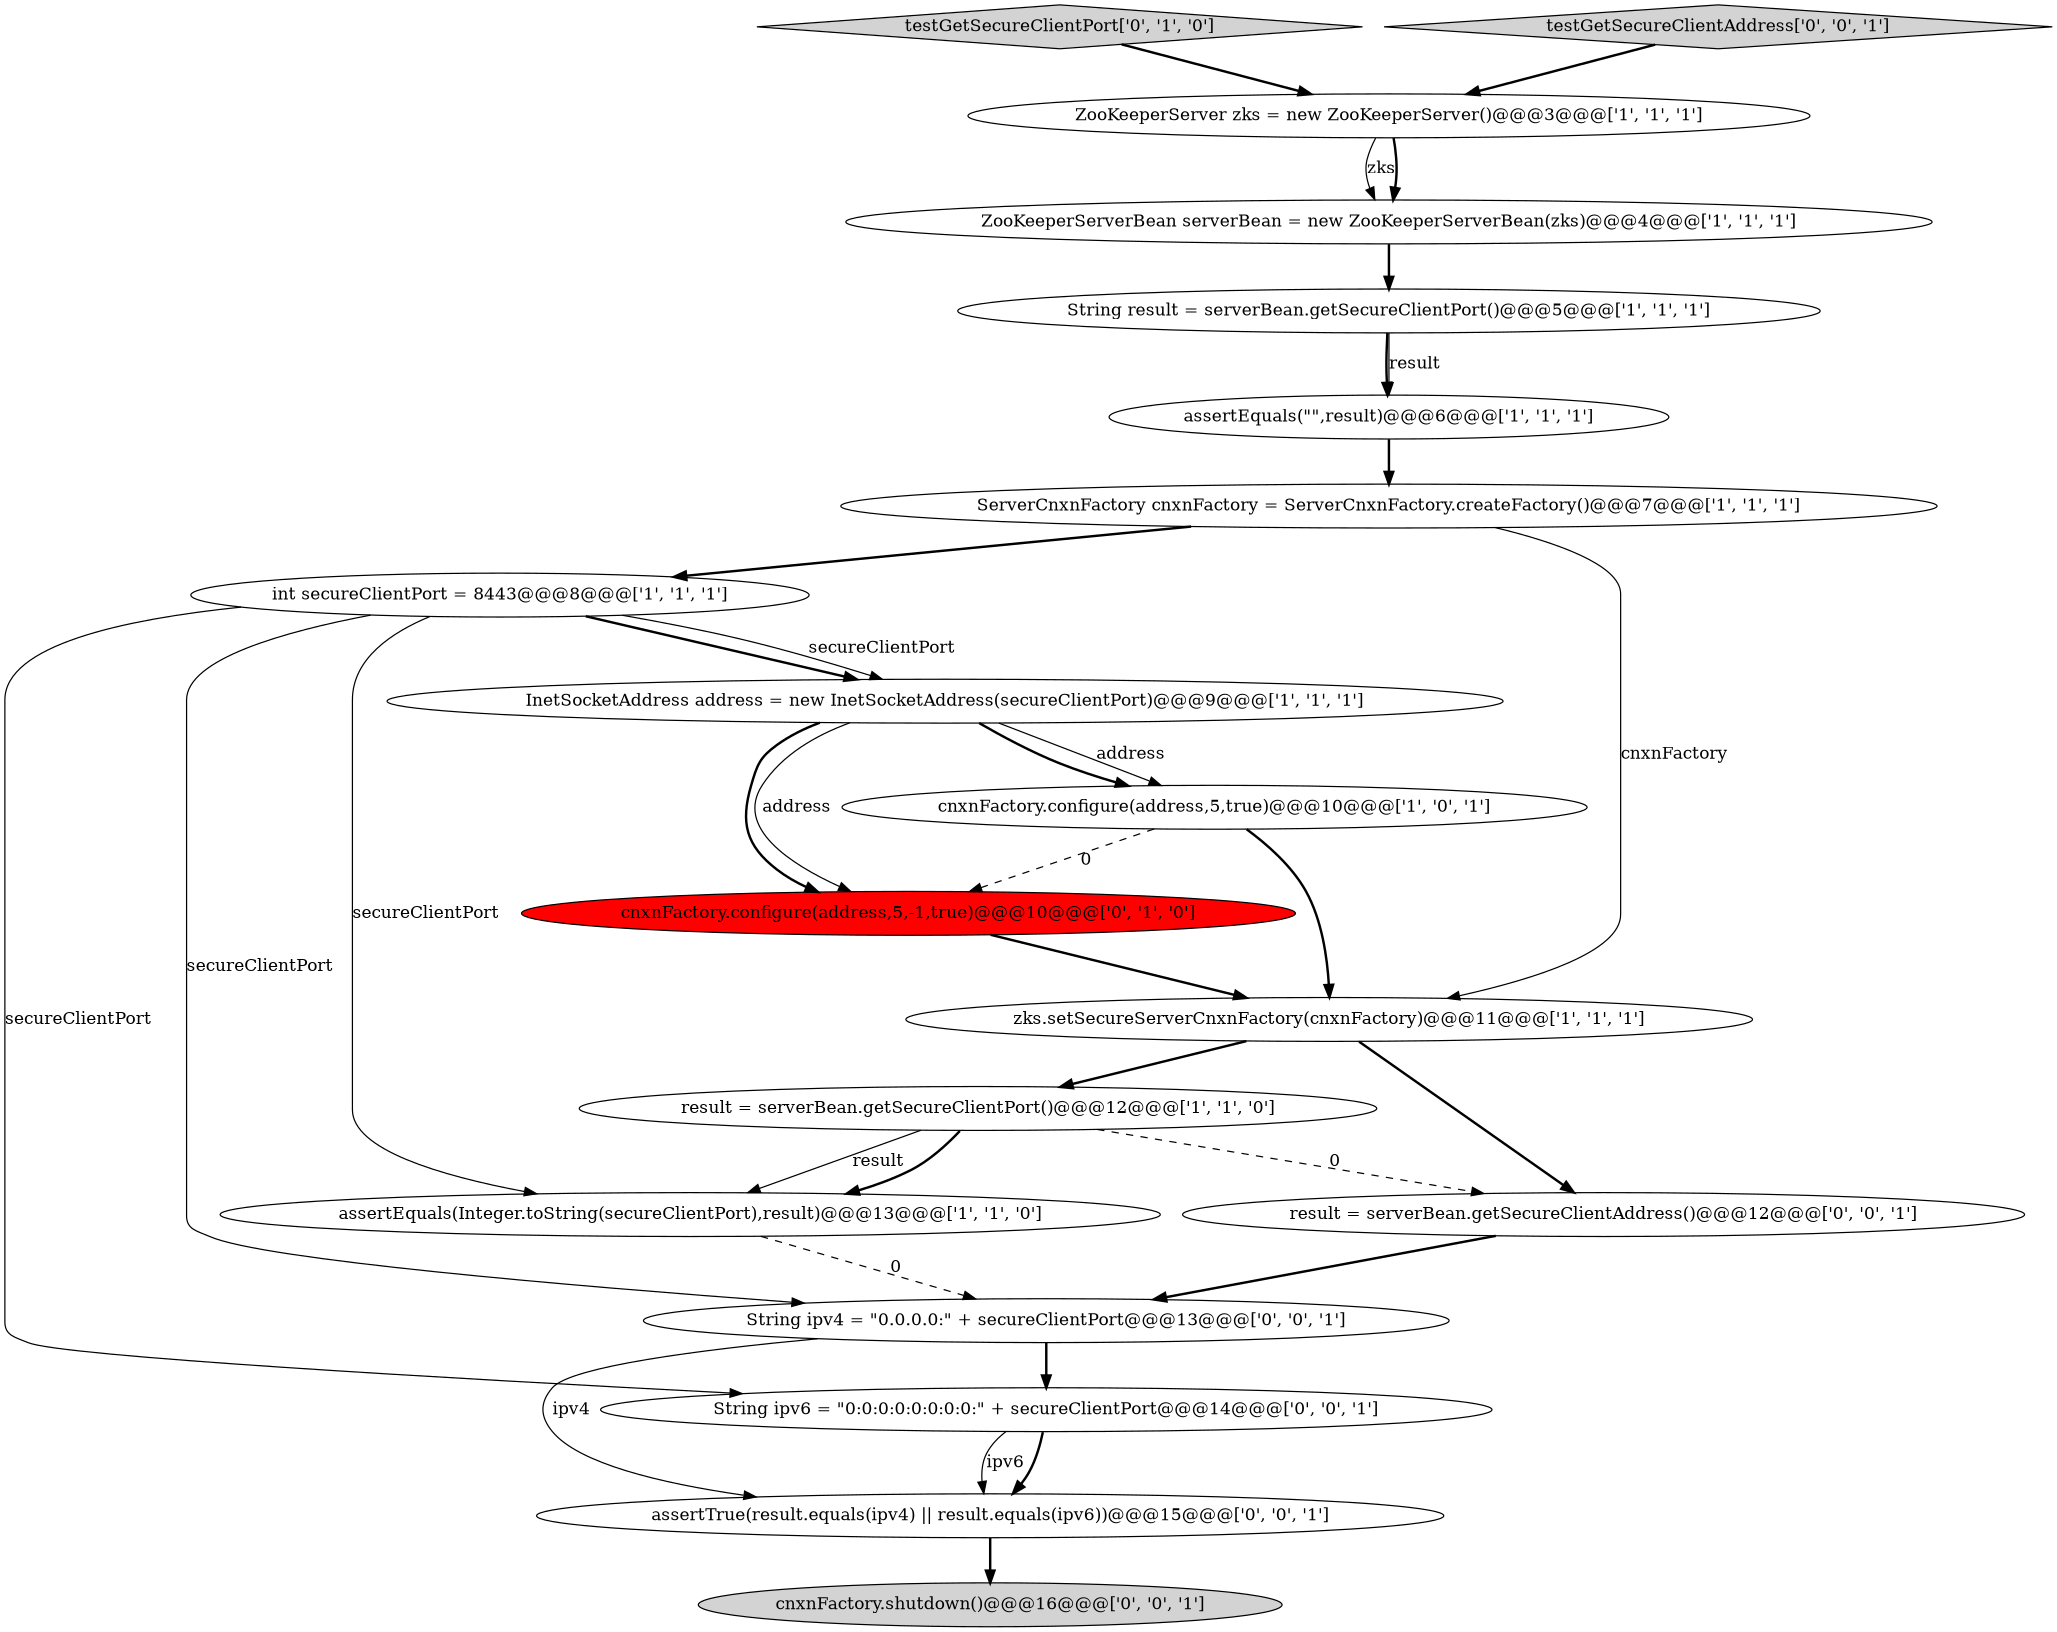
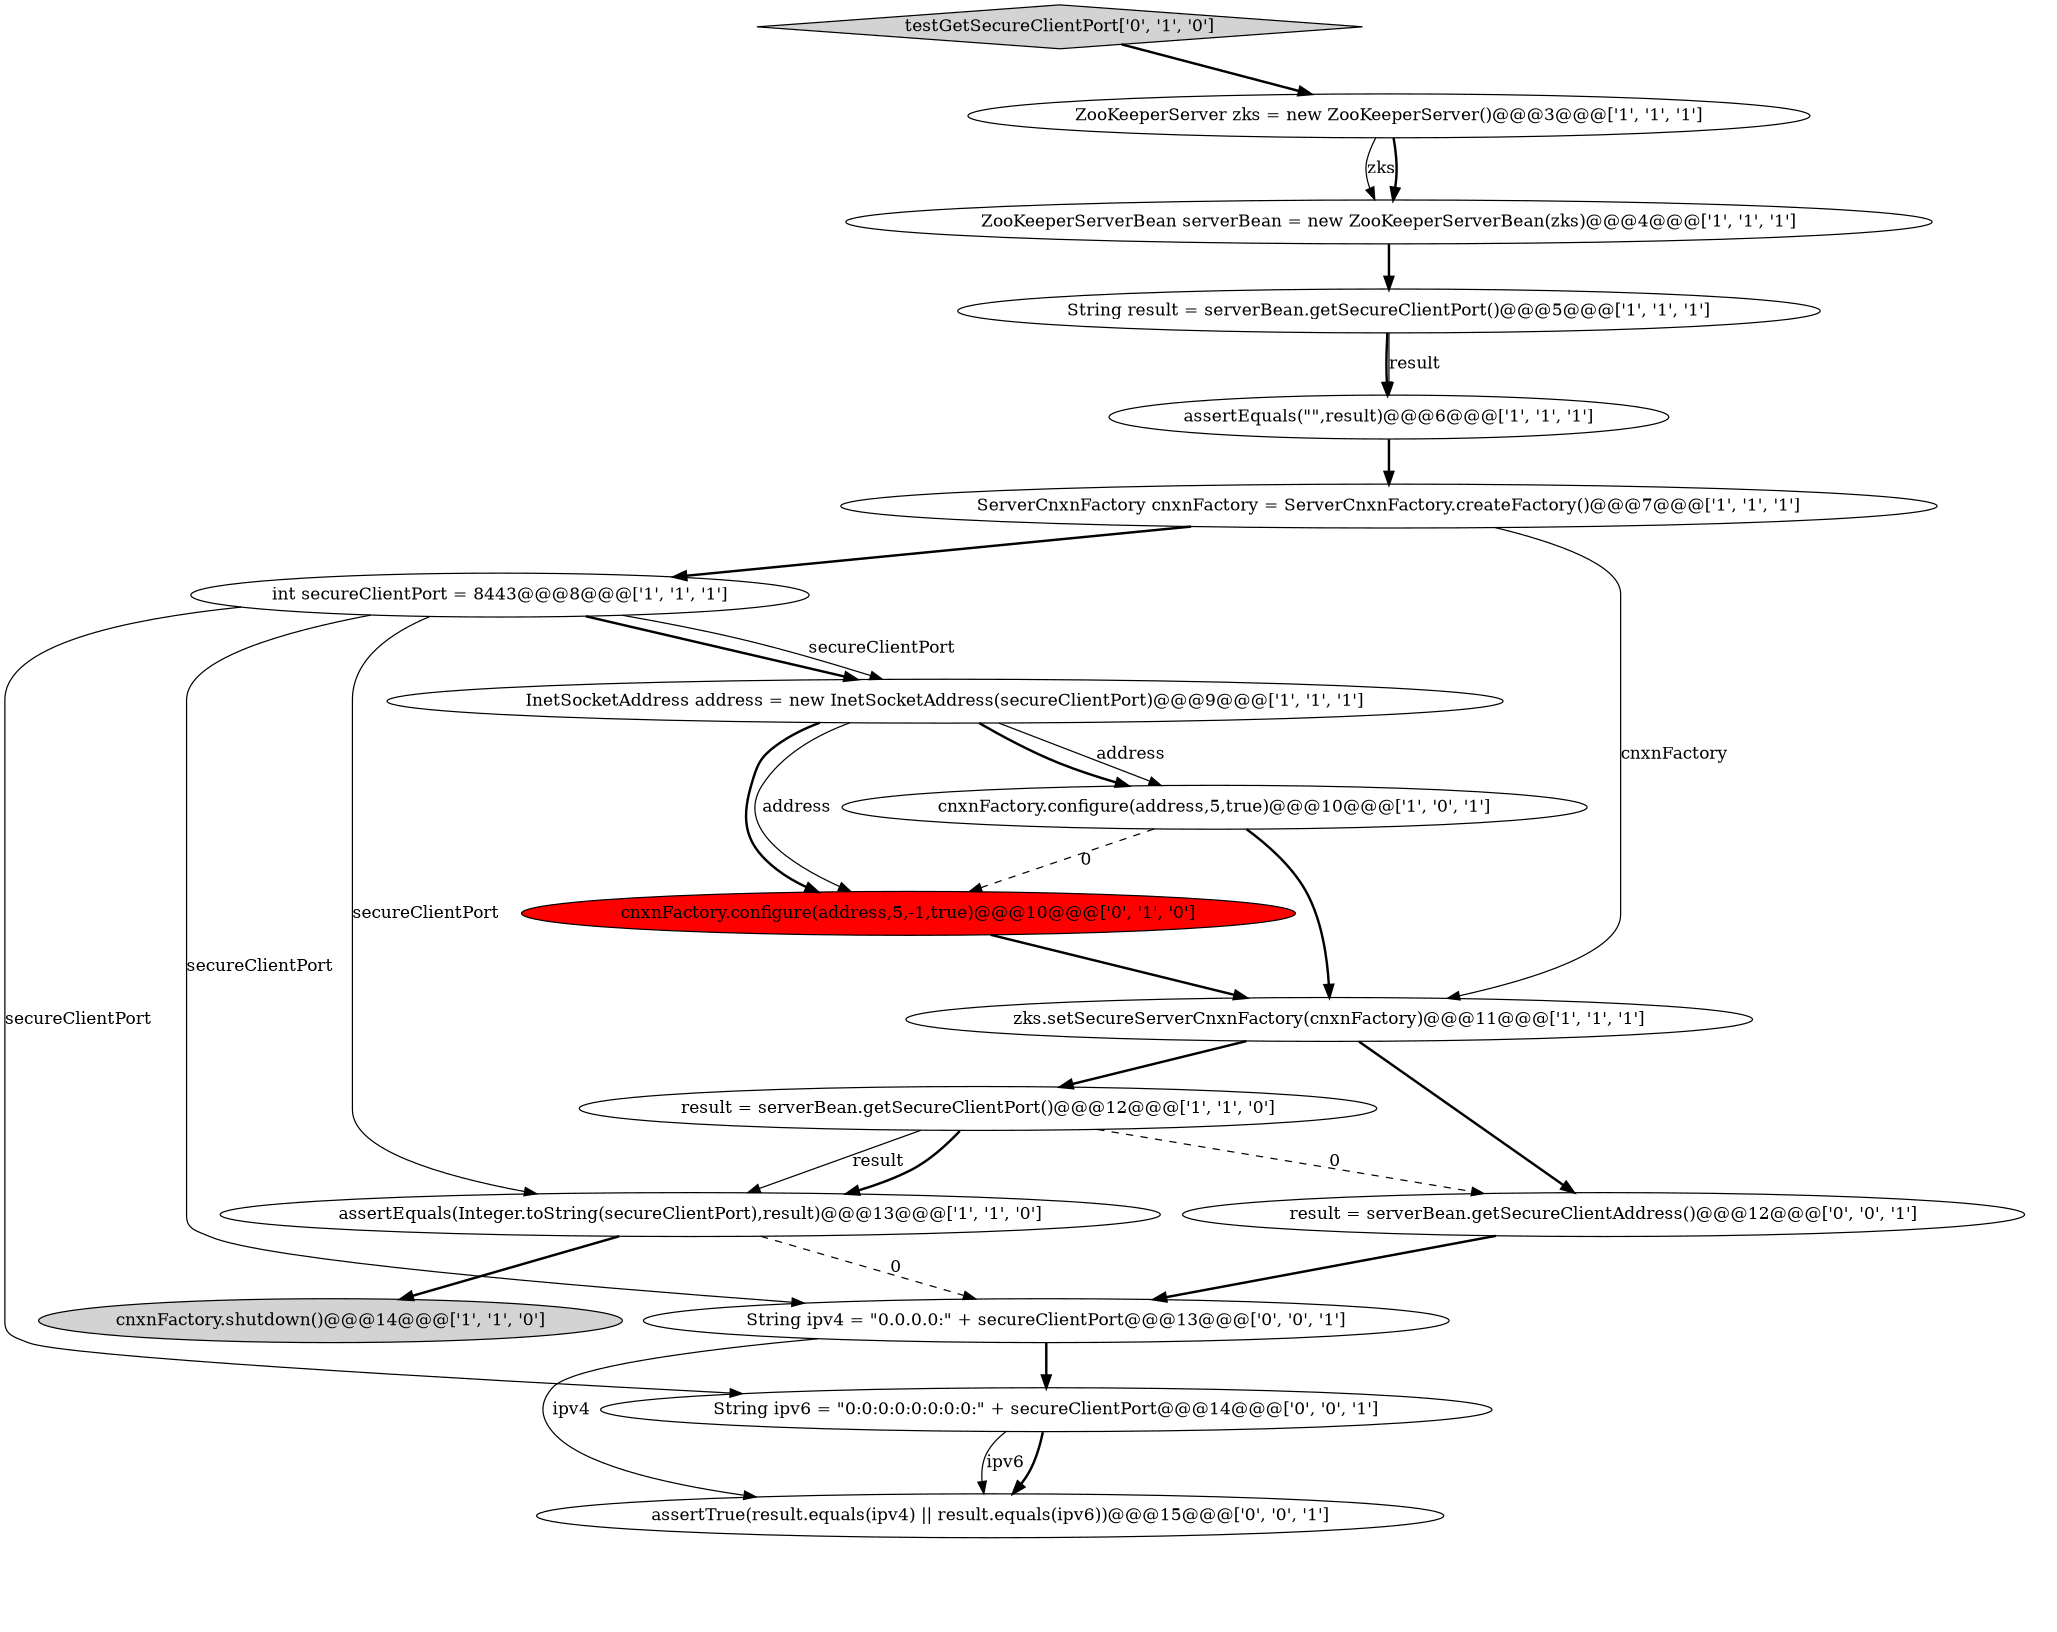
node "testGetSecureClientAddress['0', '0', '1']": removed
node "cnxnFactory.shutdown()@@@14@@@['1', '1', '0']": added
node "cnxnFactory.shutdown()@@@16@@@['0', '0', '1']": removed
